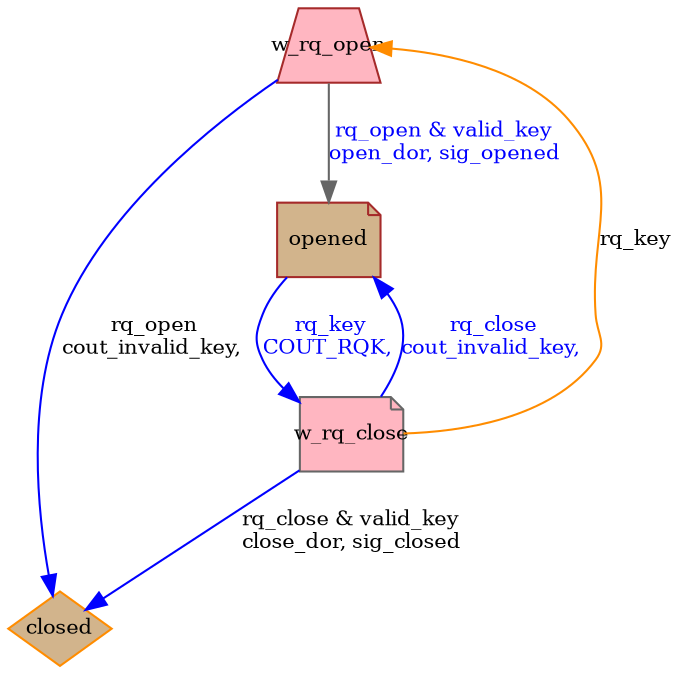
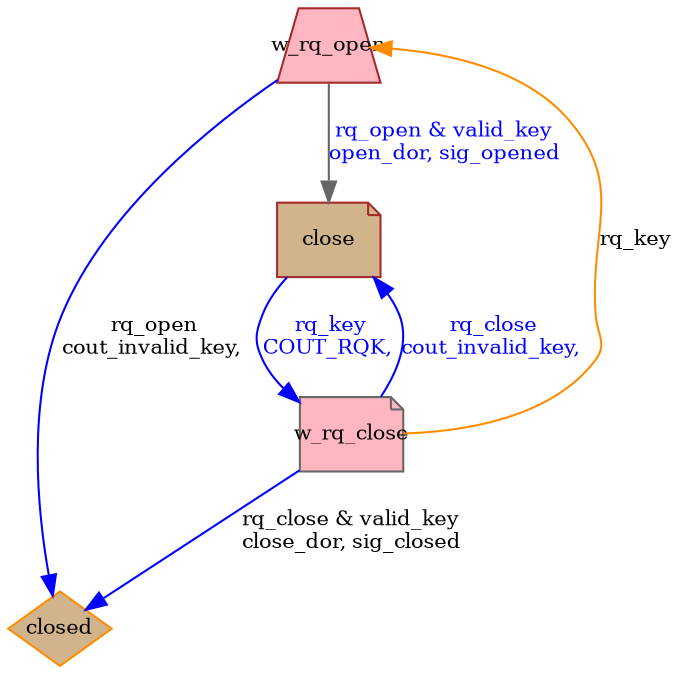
node "opened": label "opened" -> "close"
